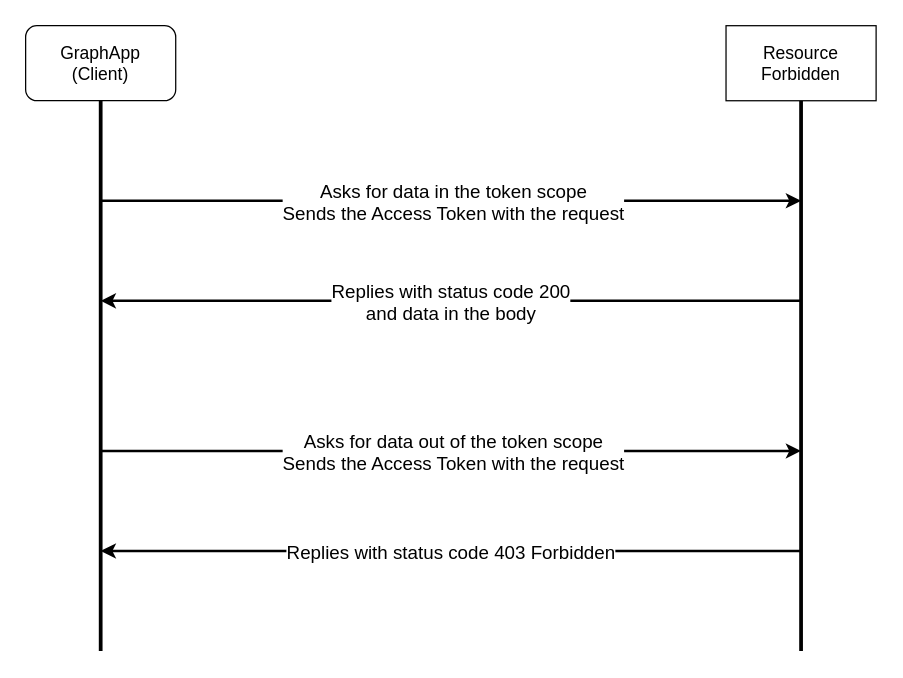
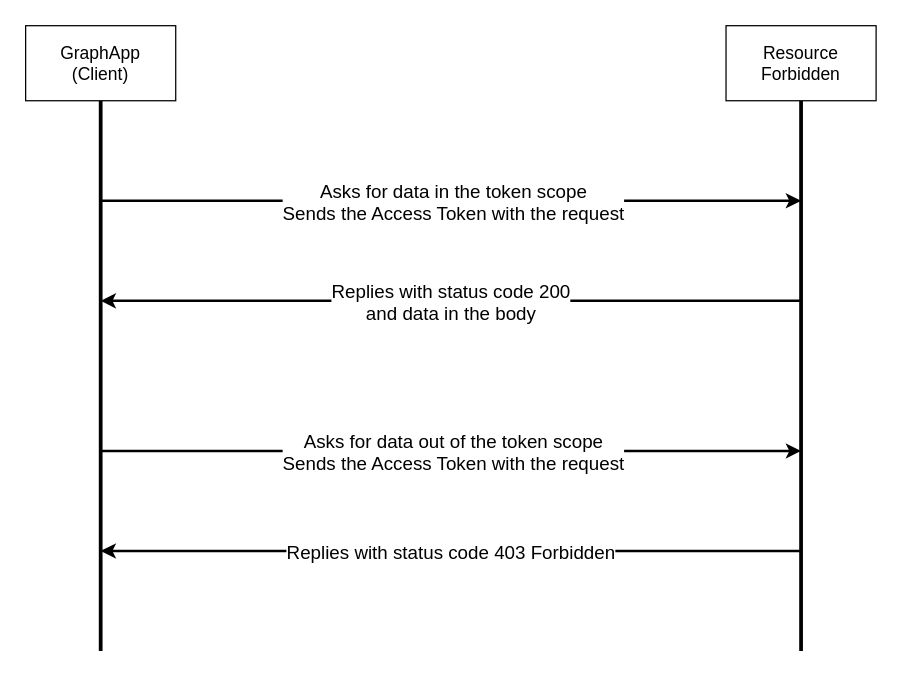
node "GraphApp (Client)": shape rounded rectangle -> rectangle
